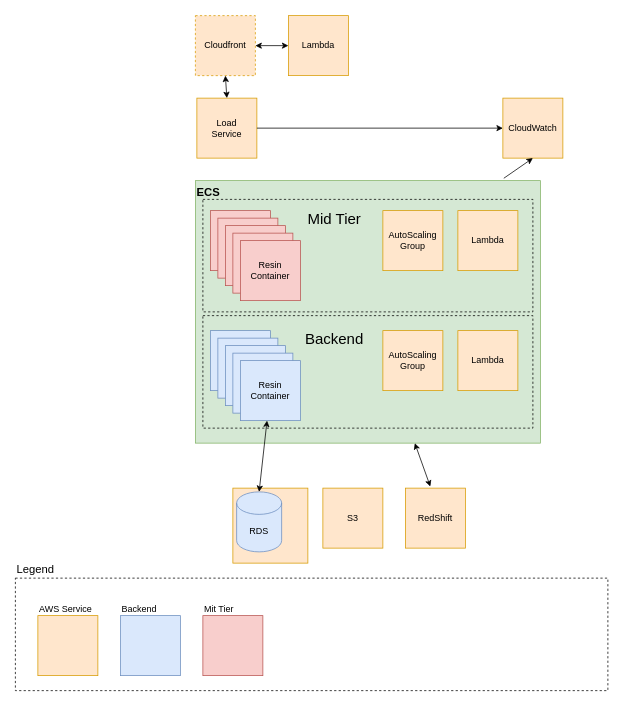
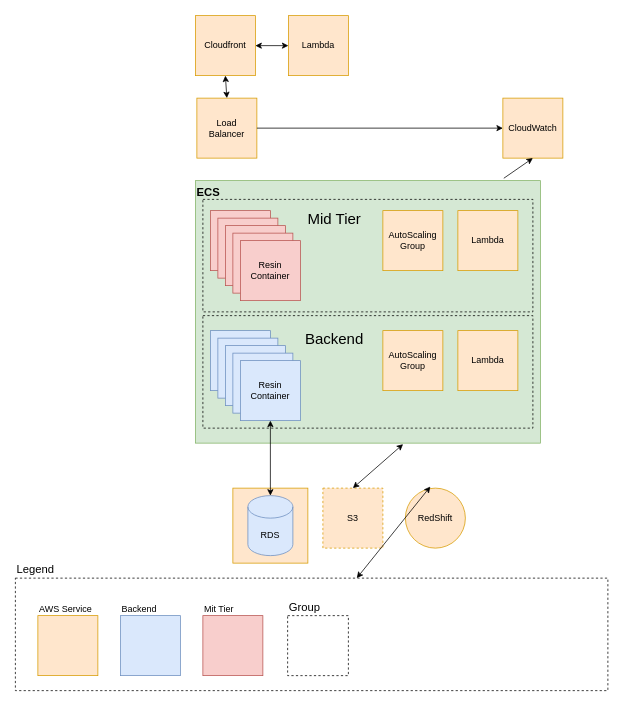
node "Cloudfront": style dashed -> solid
node "Load Service": label "Load Service" -> "Load Balancer"
edge "ECS" -- "RedShift": now "Legend" -- "RedShift"
edge "ECS" -- "S3": added
node "S3": style solid -> dashed
node "RedShift": shape rectangle -> ellipse
node "RDS": moved (259, 522) -> (270, 525)
node "Group": added
